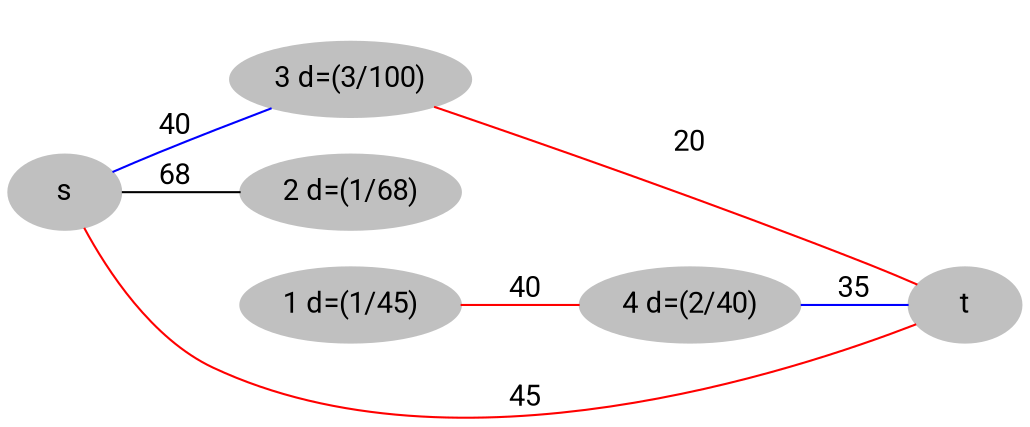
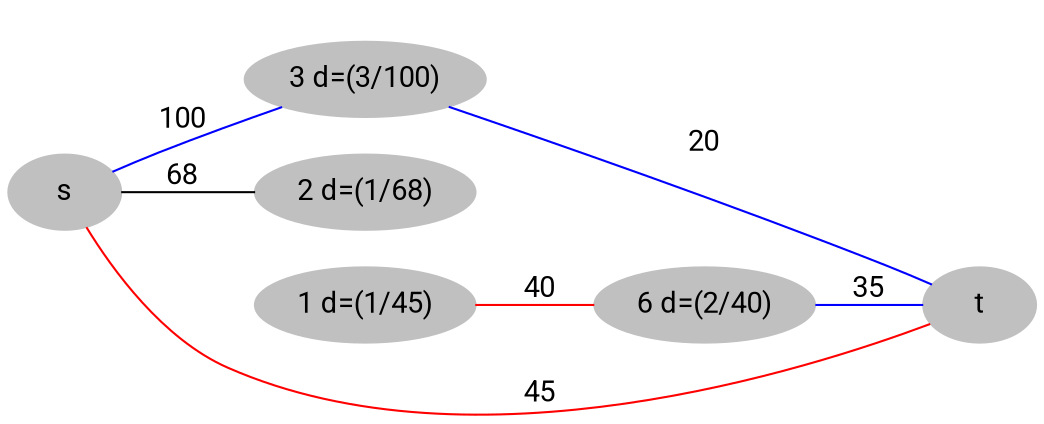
edge "3 d=(3/100)" -- "s": label "40" -> "100"
edge "3 d=(3/100)" -- "t": color red -> blue
node "4 d=(2/40)": label "4 d=(2/40)" -> "6 d=(2/40)"
